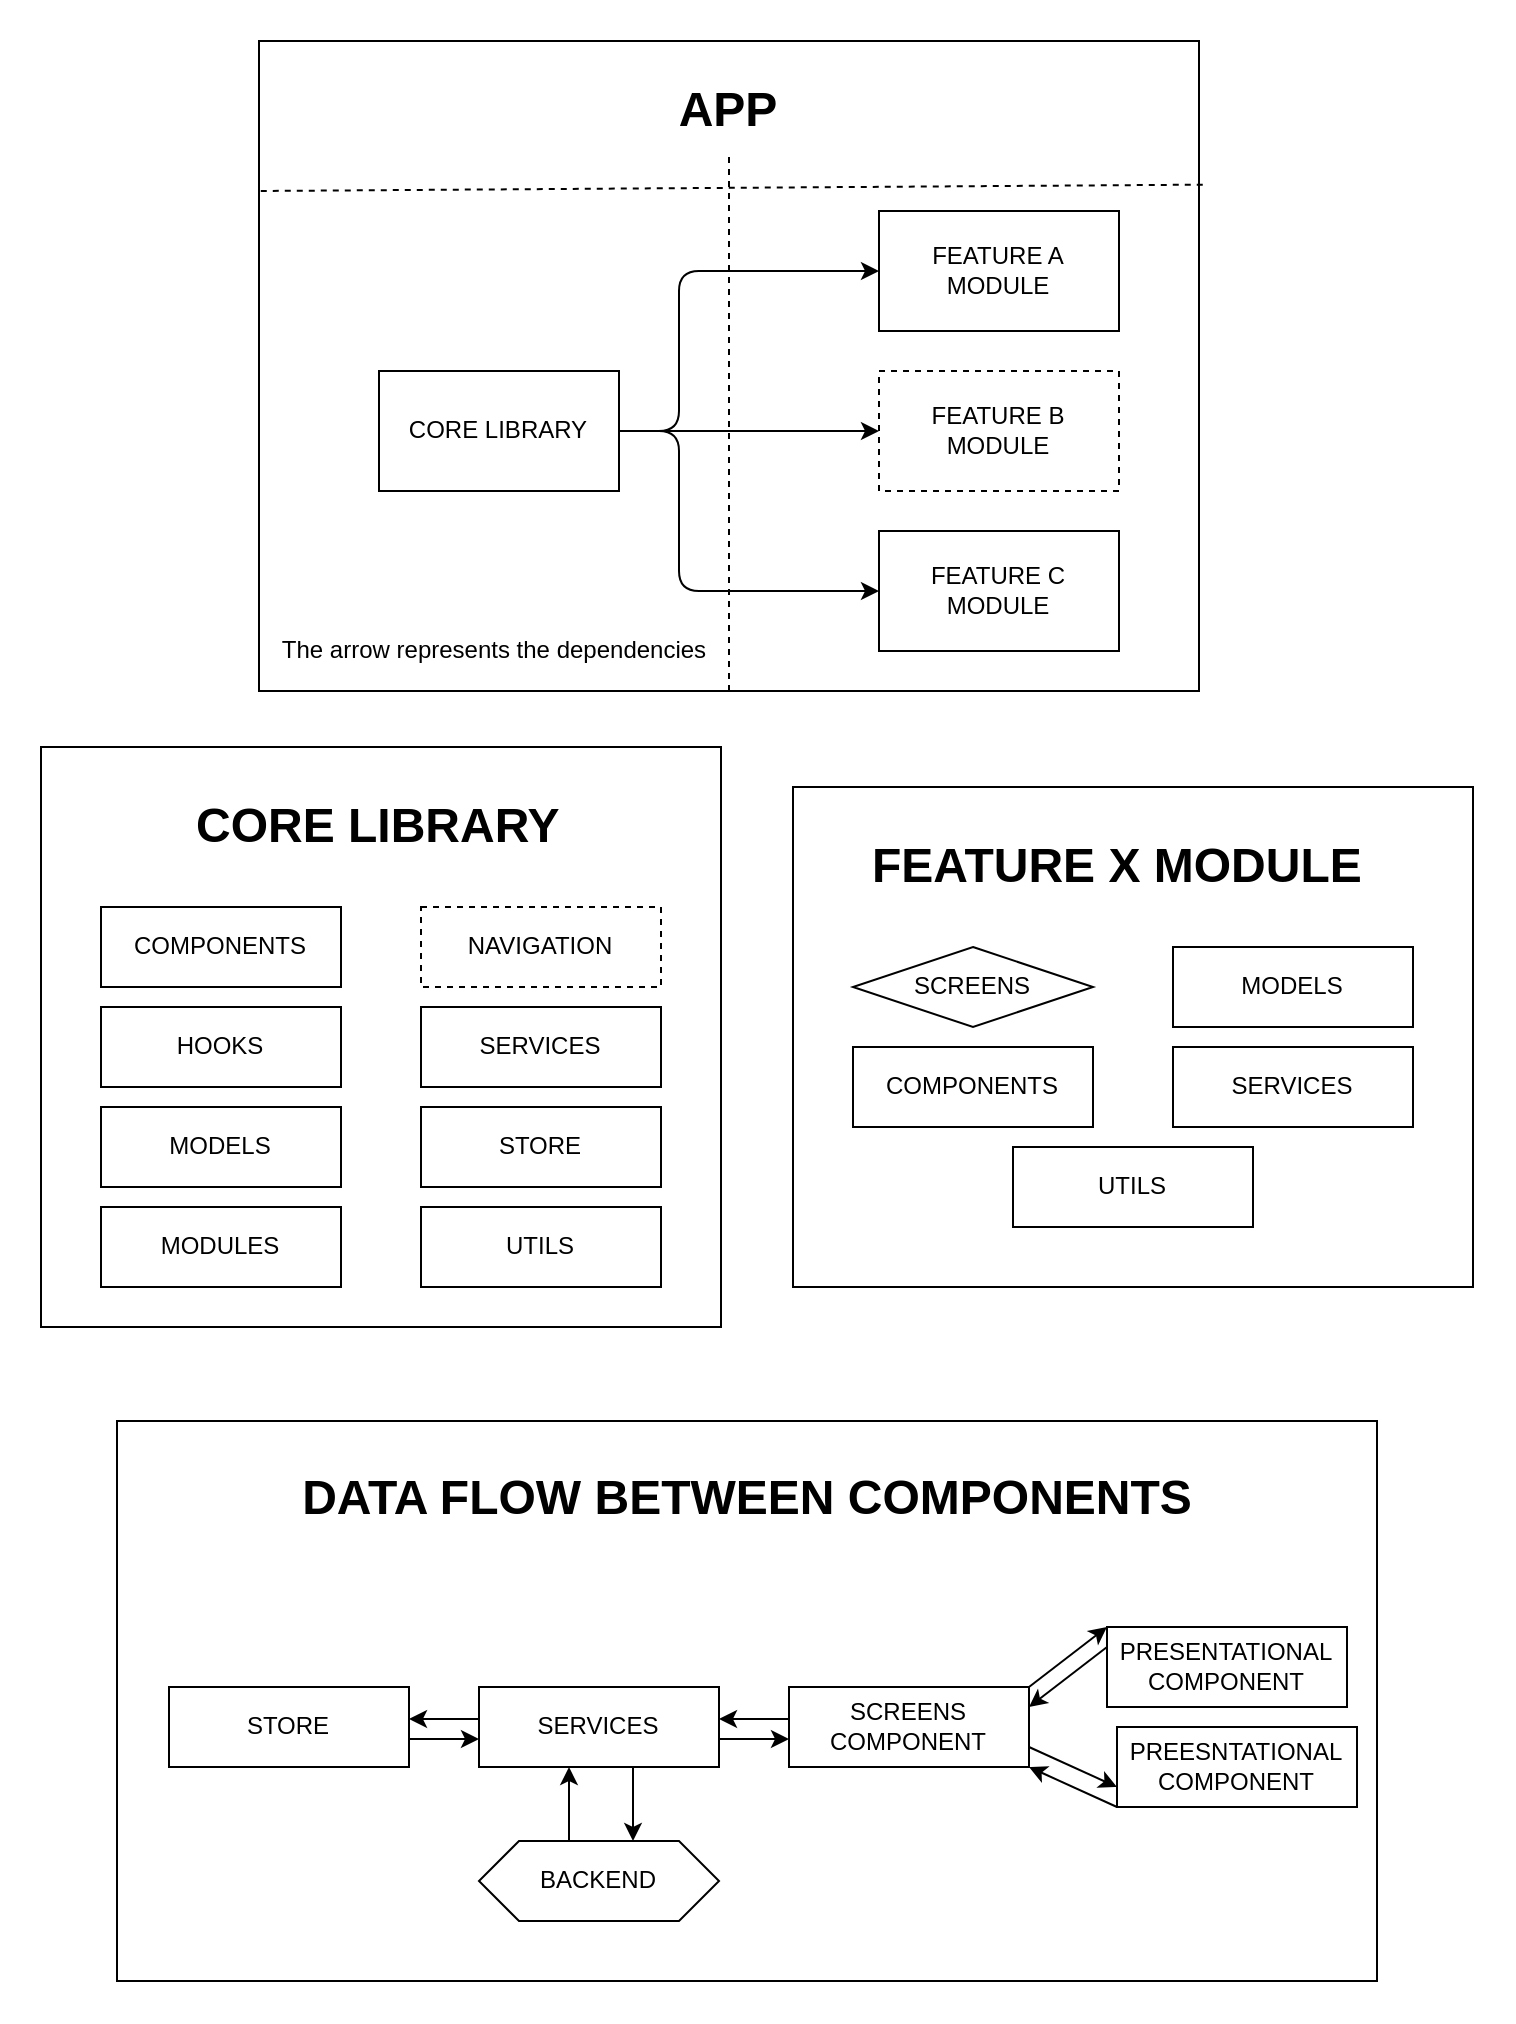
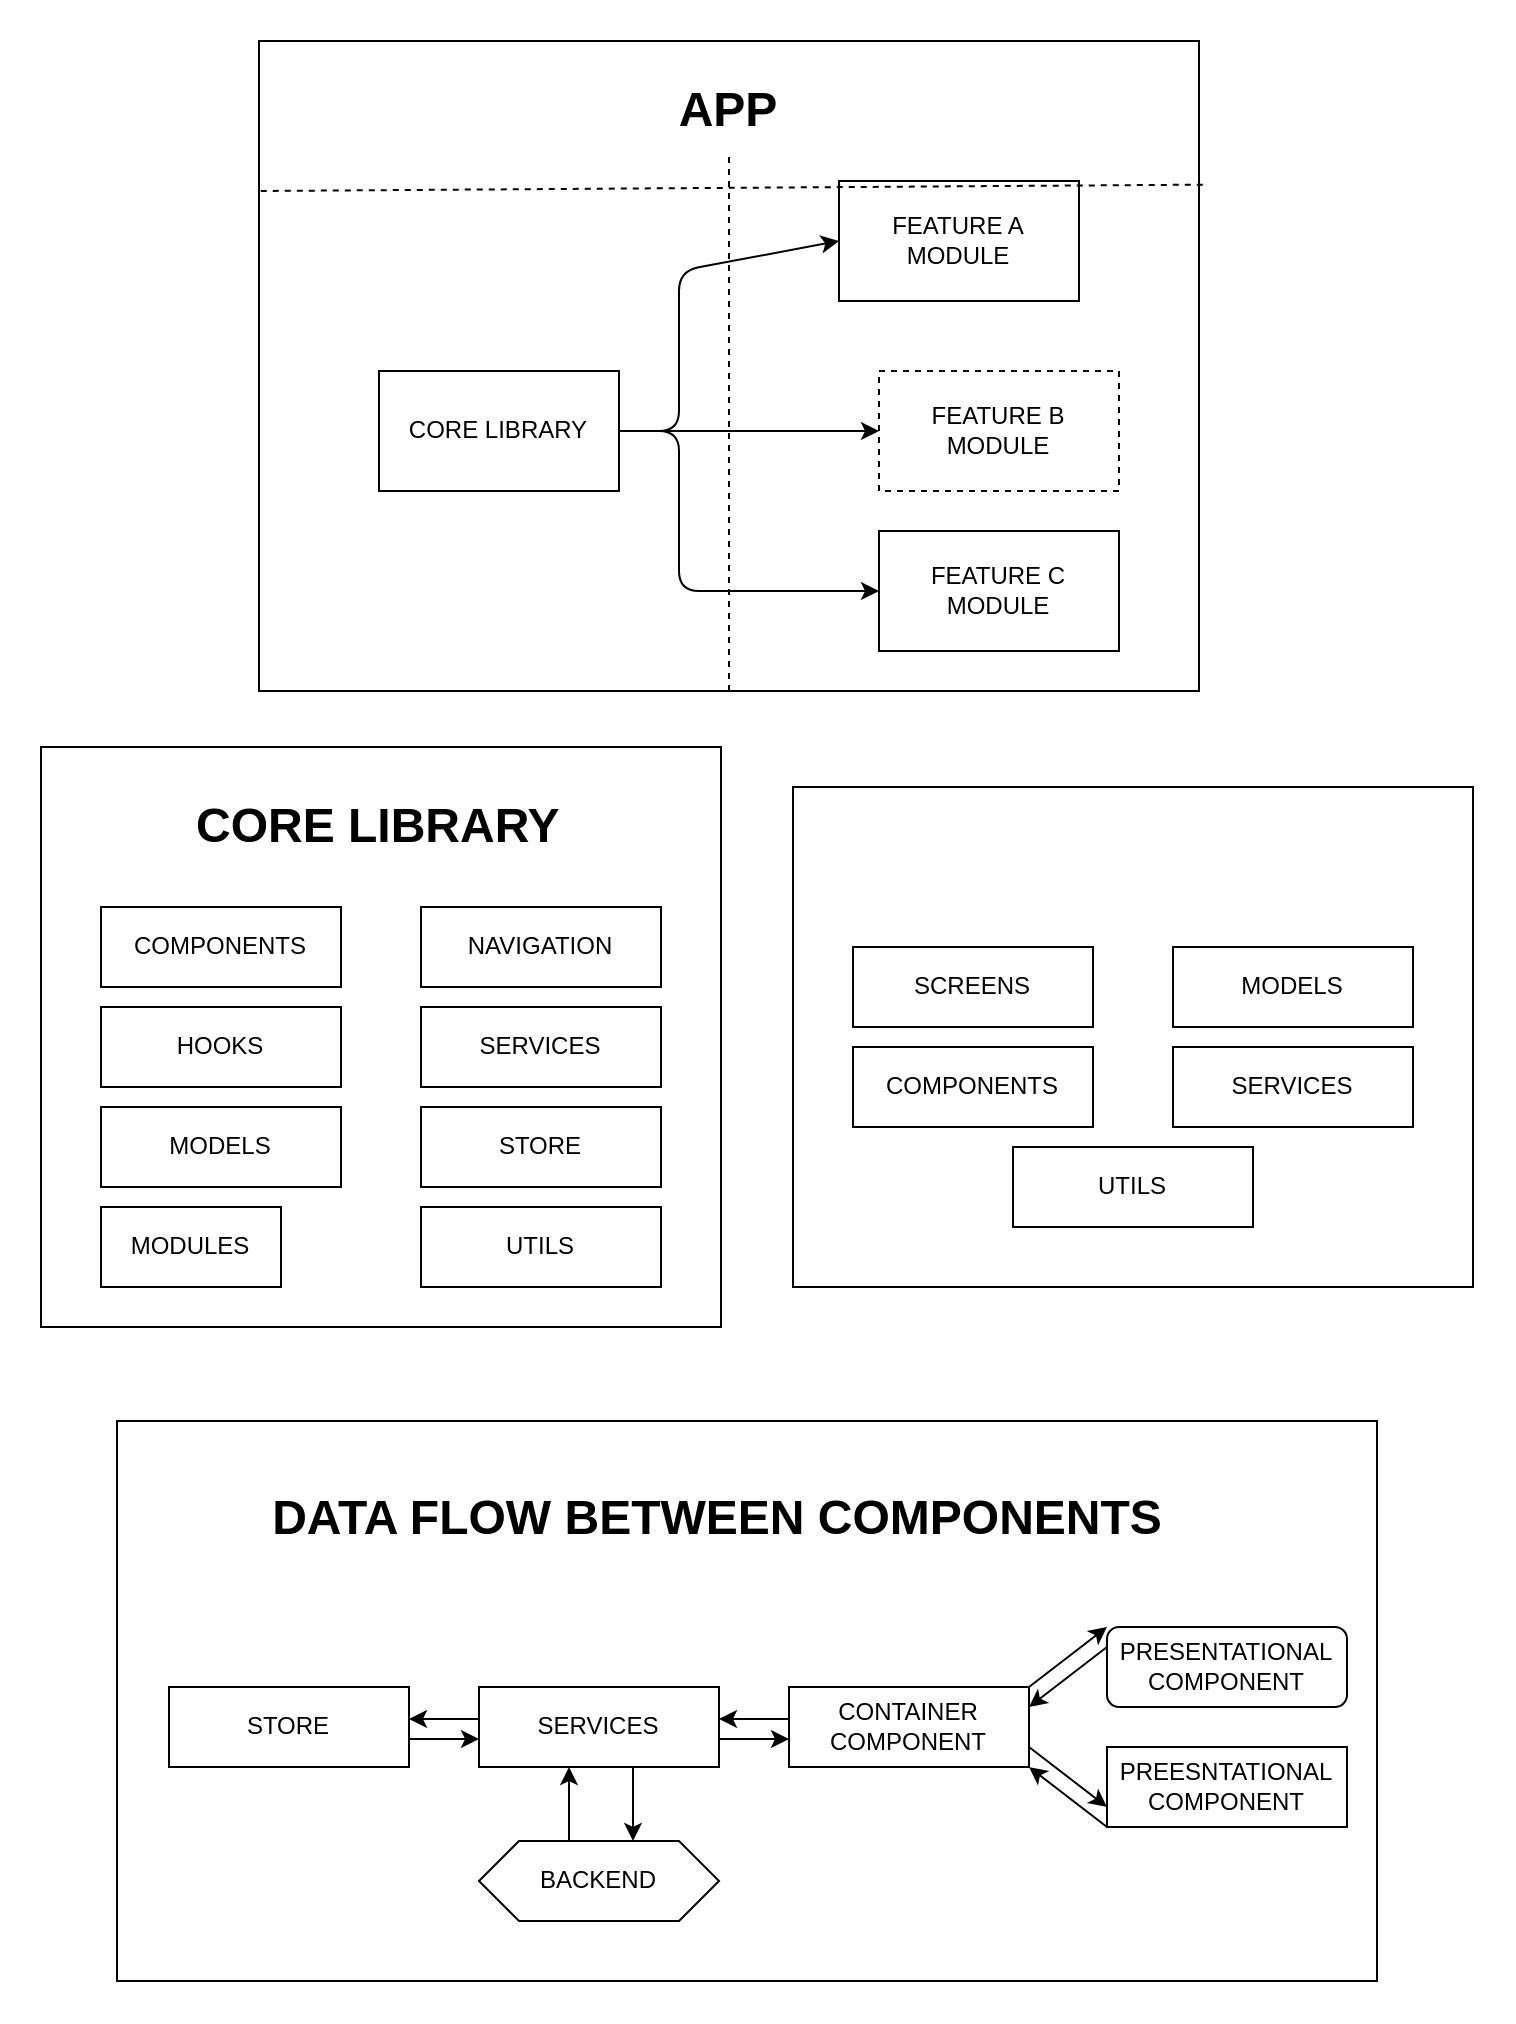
node "FEATURE A MODULE": moved (999, 271) -> (959, 241)
node "The arrow represents the dependencies": removed
node "FEATURE X MODULE": removed
node "NAVIGATION": style dashed -> solid
node "SCREENS": shape diamond -> rectangle
node "MODULES": size 240x80 -> 180x80
node "DATA FLOW BETWEEN COMPONENTS": moved (747, 1499) -> (717, 1519)
node "PRESENTATIONAL COMPONENT": shape rectangle -> rounded rectangle
node "SCREENS COMPONENT": label "SCREENS COMPONENT" -> "CONTAINER COMPONENT"
node "PREESNTATIONAL COMPONENT": moved (1237, 1767) -> (1227, 1787)
